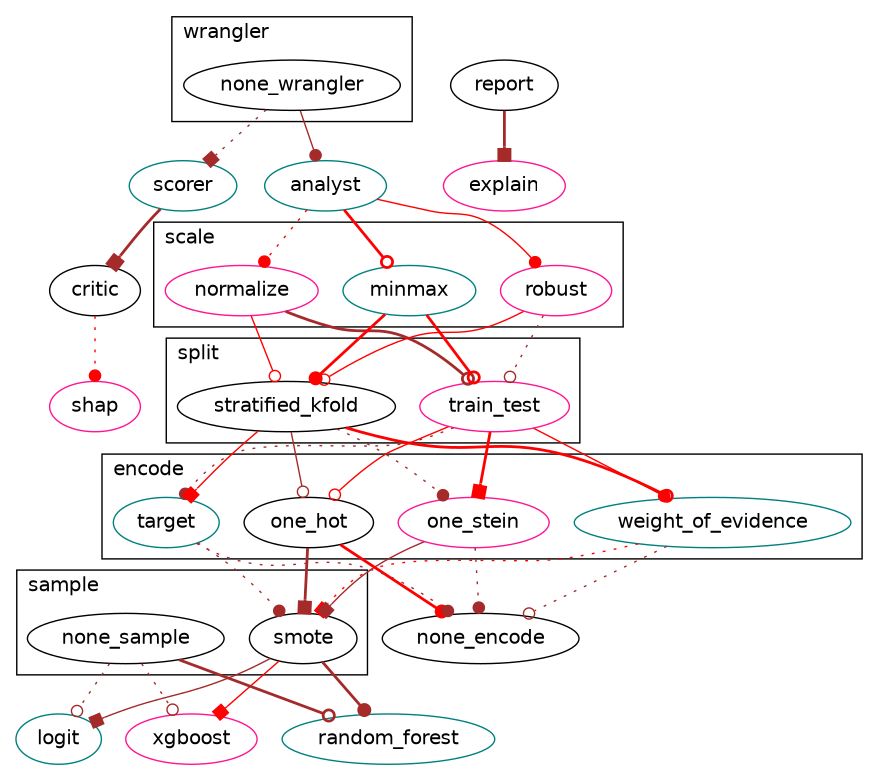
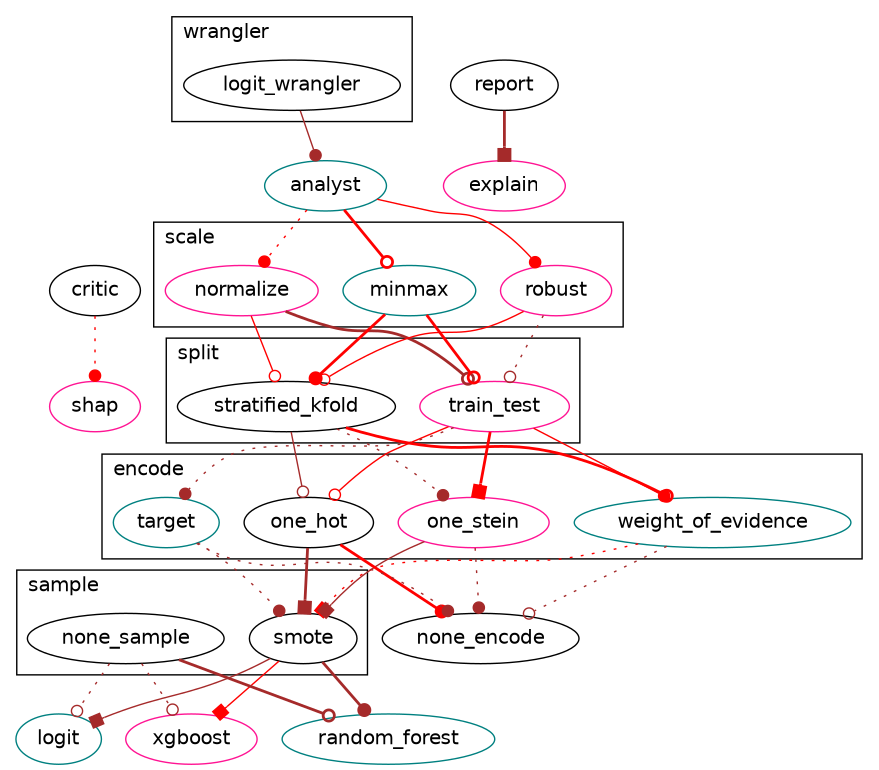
node "none_wrangler": label "none_wrangler" -> "logit_wrangler"
node "scorer": removed
edge "stratified_kfold" -> "target": removed
